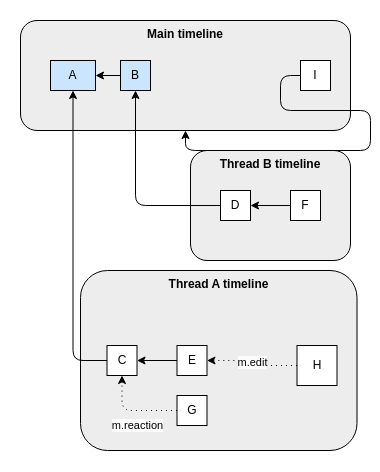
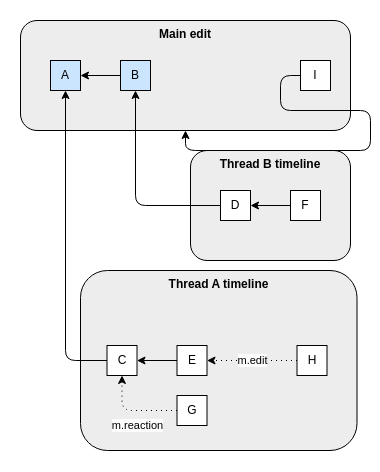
node "Main timeline": label "Main timeline" -> "Main edit"
node "A": size 45x30 -> 30x30
node "H": size 40x40 -> 30x30
